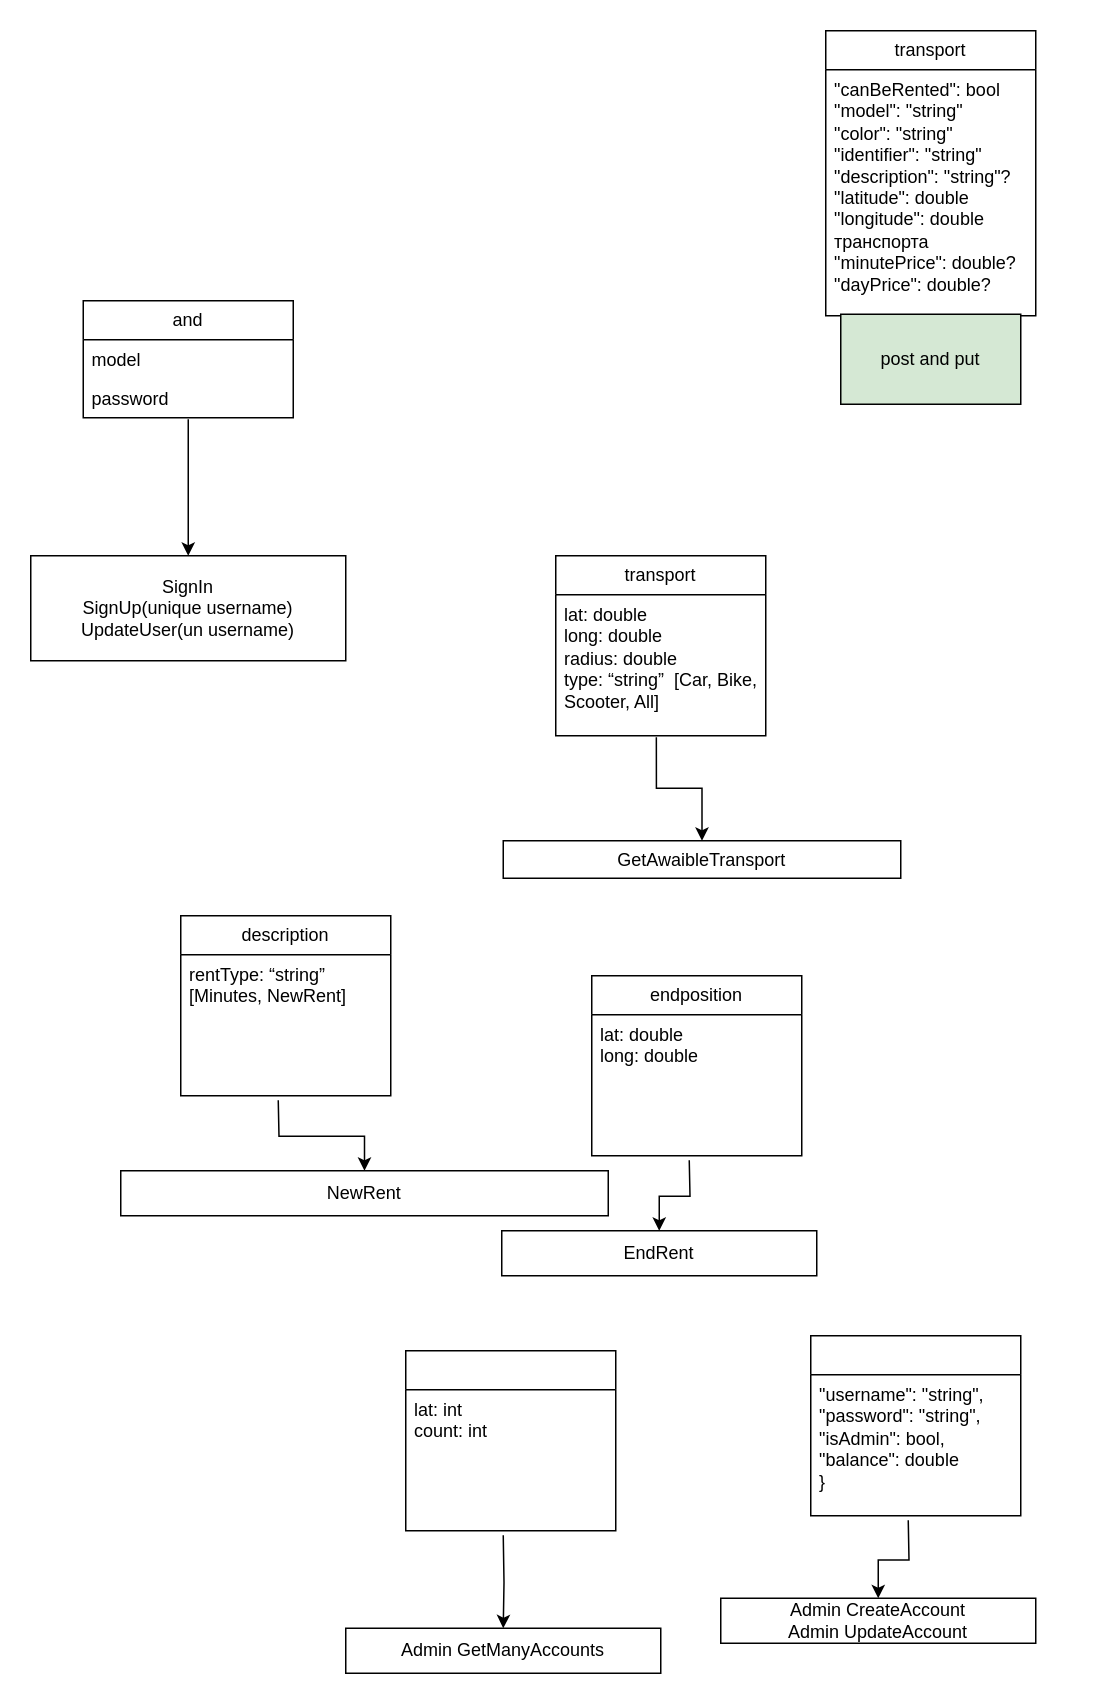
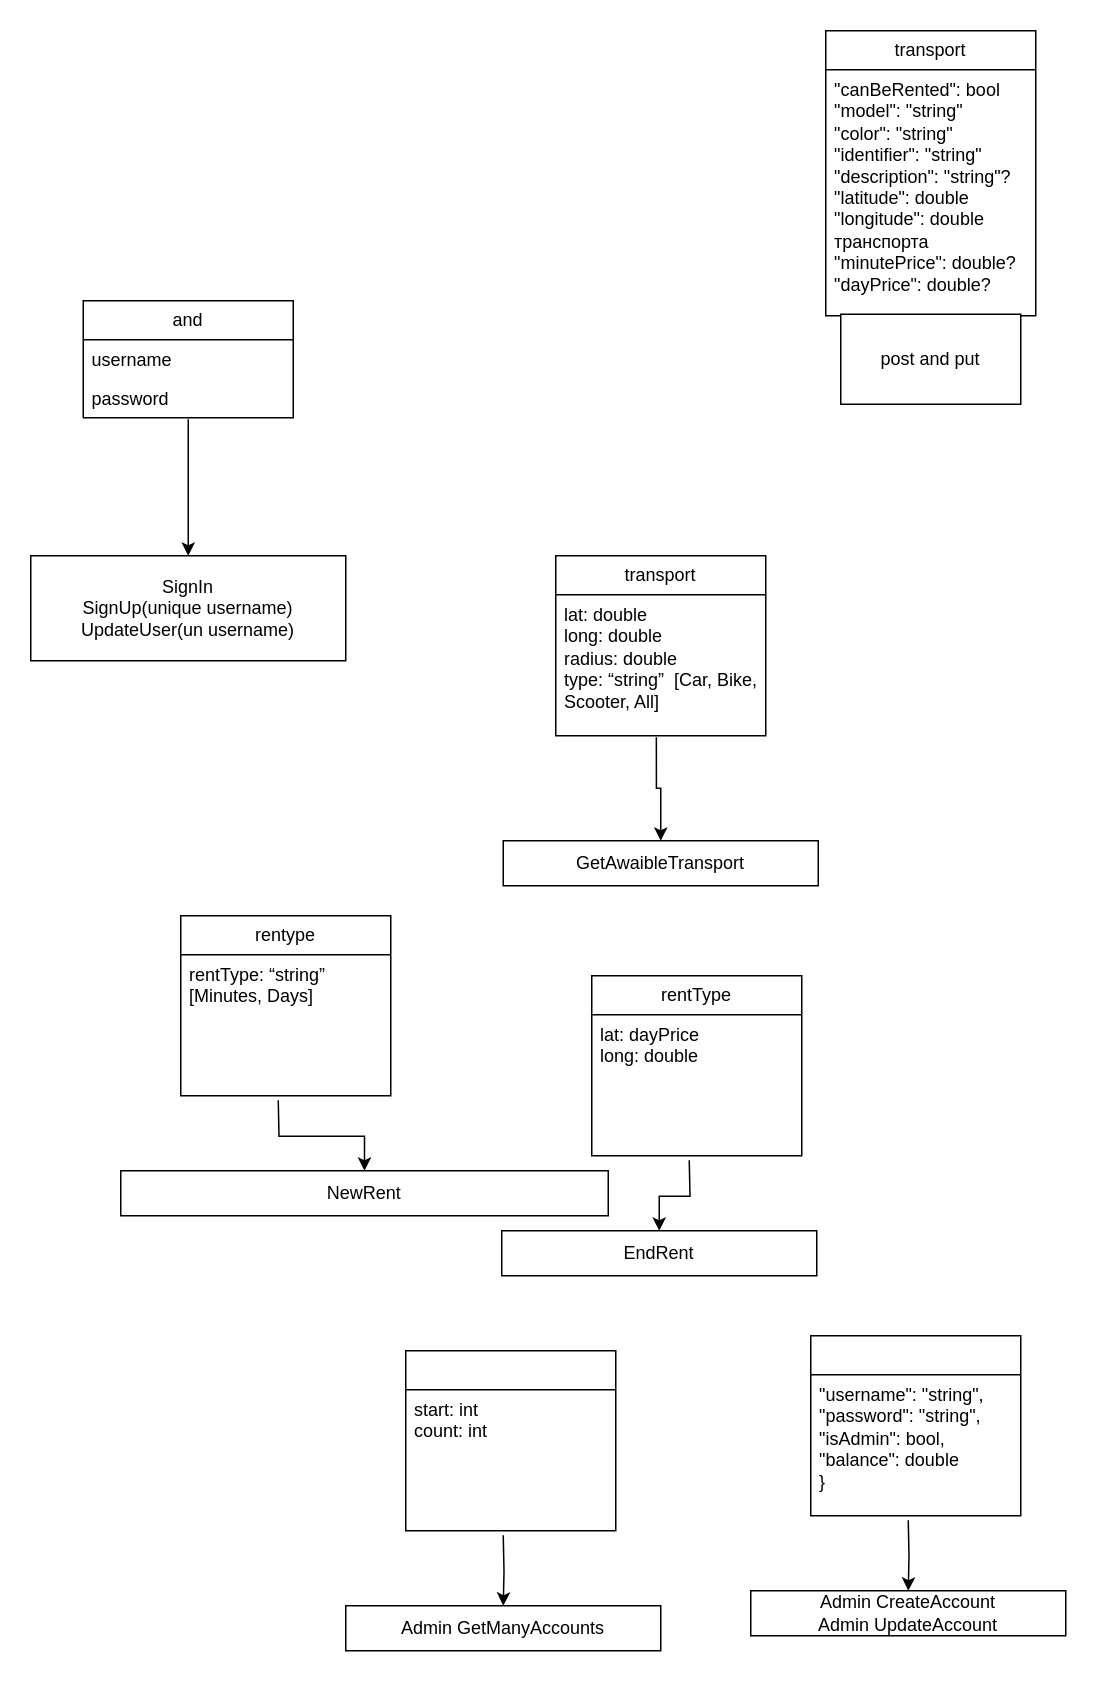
node "post and put": fillcolor #d5e8d4 -> #ffffff
node "model": label "model" -> "username"
node "GetAwaibleTransport": size 398x38 -> 315x45
node "description": label "description" -> "rentype"
node "rentType: “string” [Minutes, NewRent]": label "rentType: “string” [Minutes, NewRent]" -> "rentType: “string” [Minutes, Days]"
node "endposition": label "endposition" -> "rentType"
node "lat: double long: double": label "lat: double long: double" -> "lat: dayPrice long: double"
node "lat: int count: int": label "lat: int count: int" -> "start: int count: int"
node "Admin CreateAccount Admin UpdateAccount": moved (878, 1621) -> (908, 1613)
node "Admin GetManyAccounts": moved (503, 1651) -> (503, 1628)
